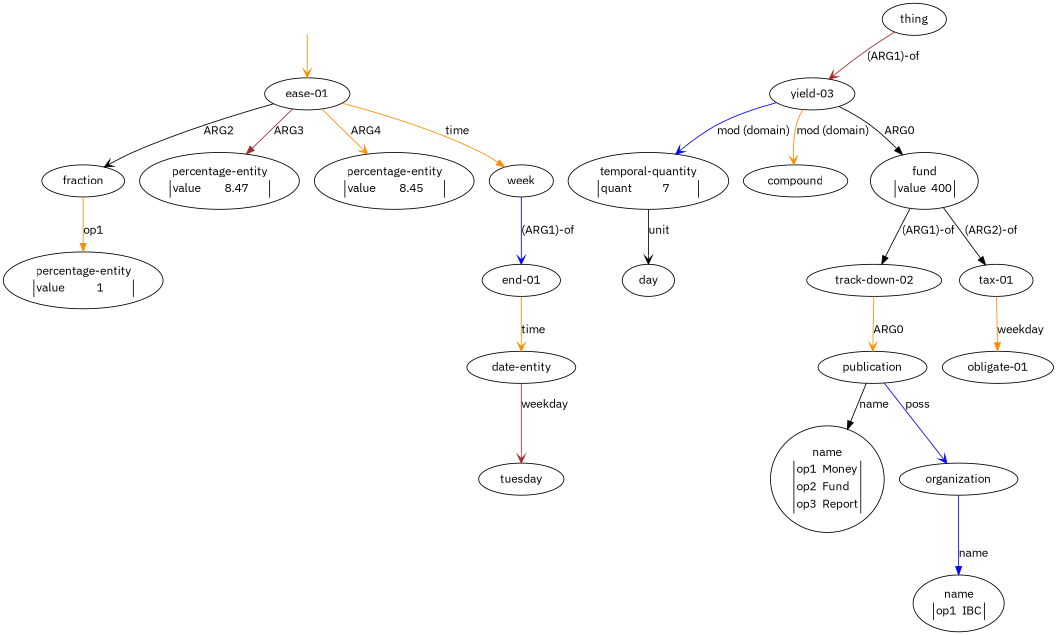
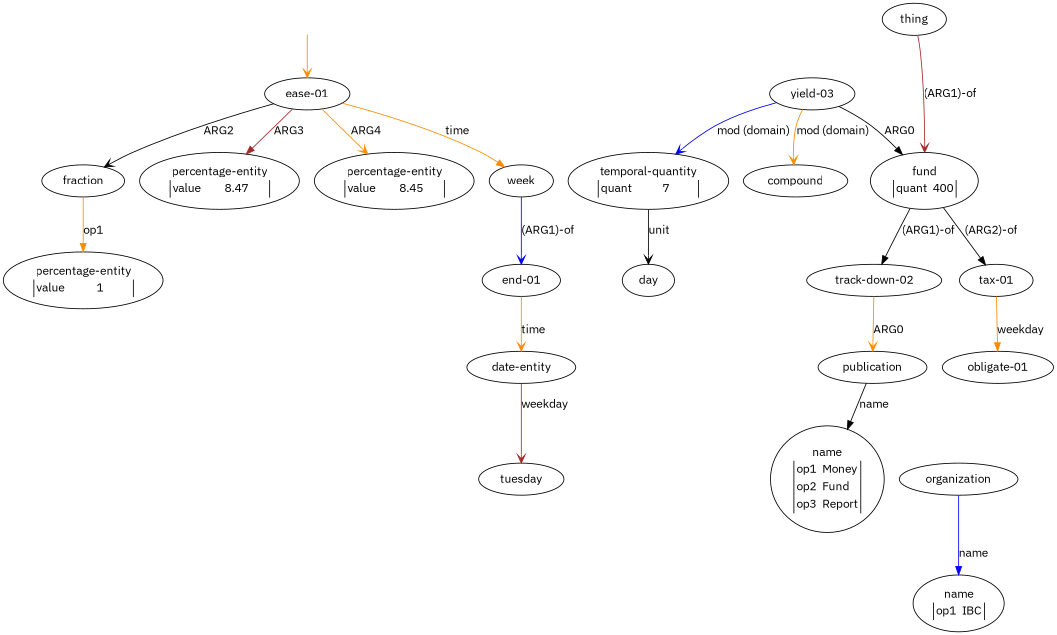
edge "thing" -> "yield-03": now "thing" -> "fund"
node "fund": text "value" -> "quant"
edge "publication" -> "organization": removed, label "poss"
